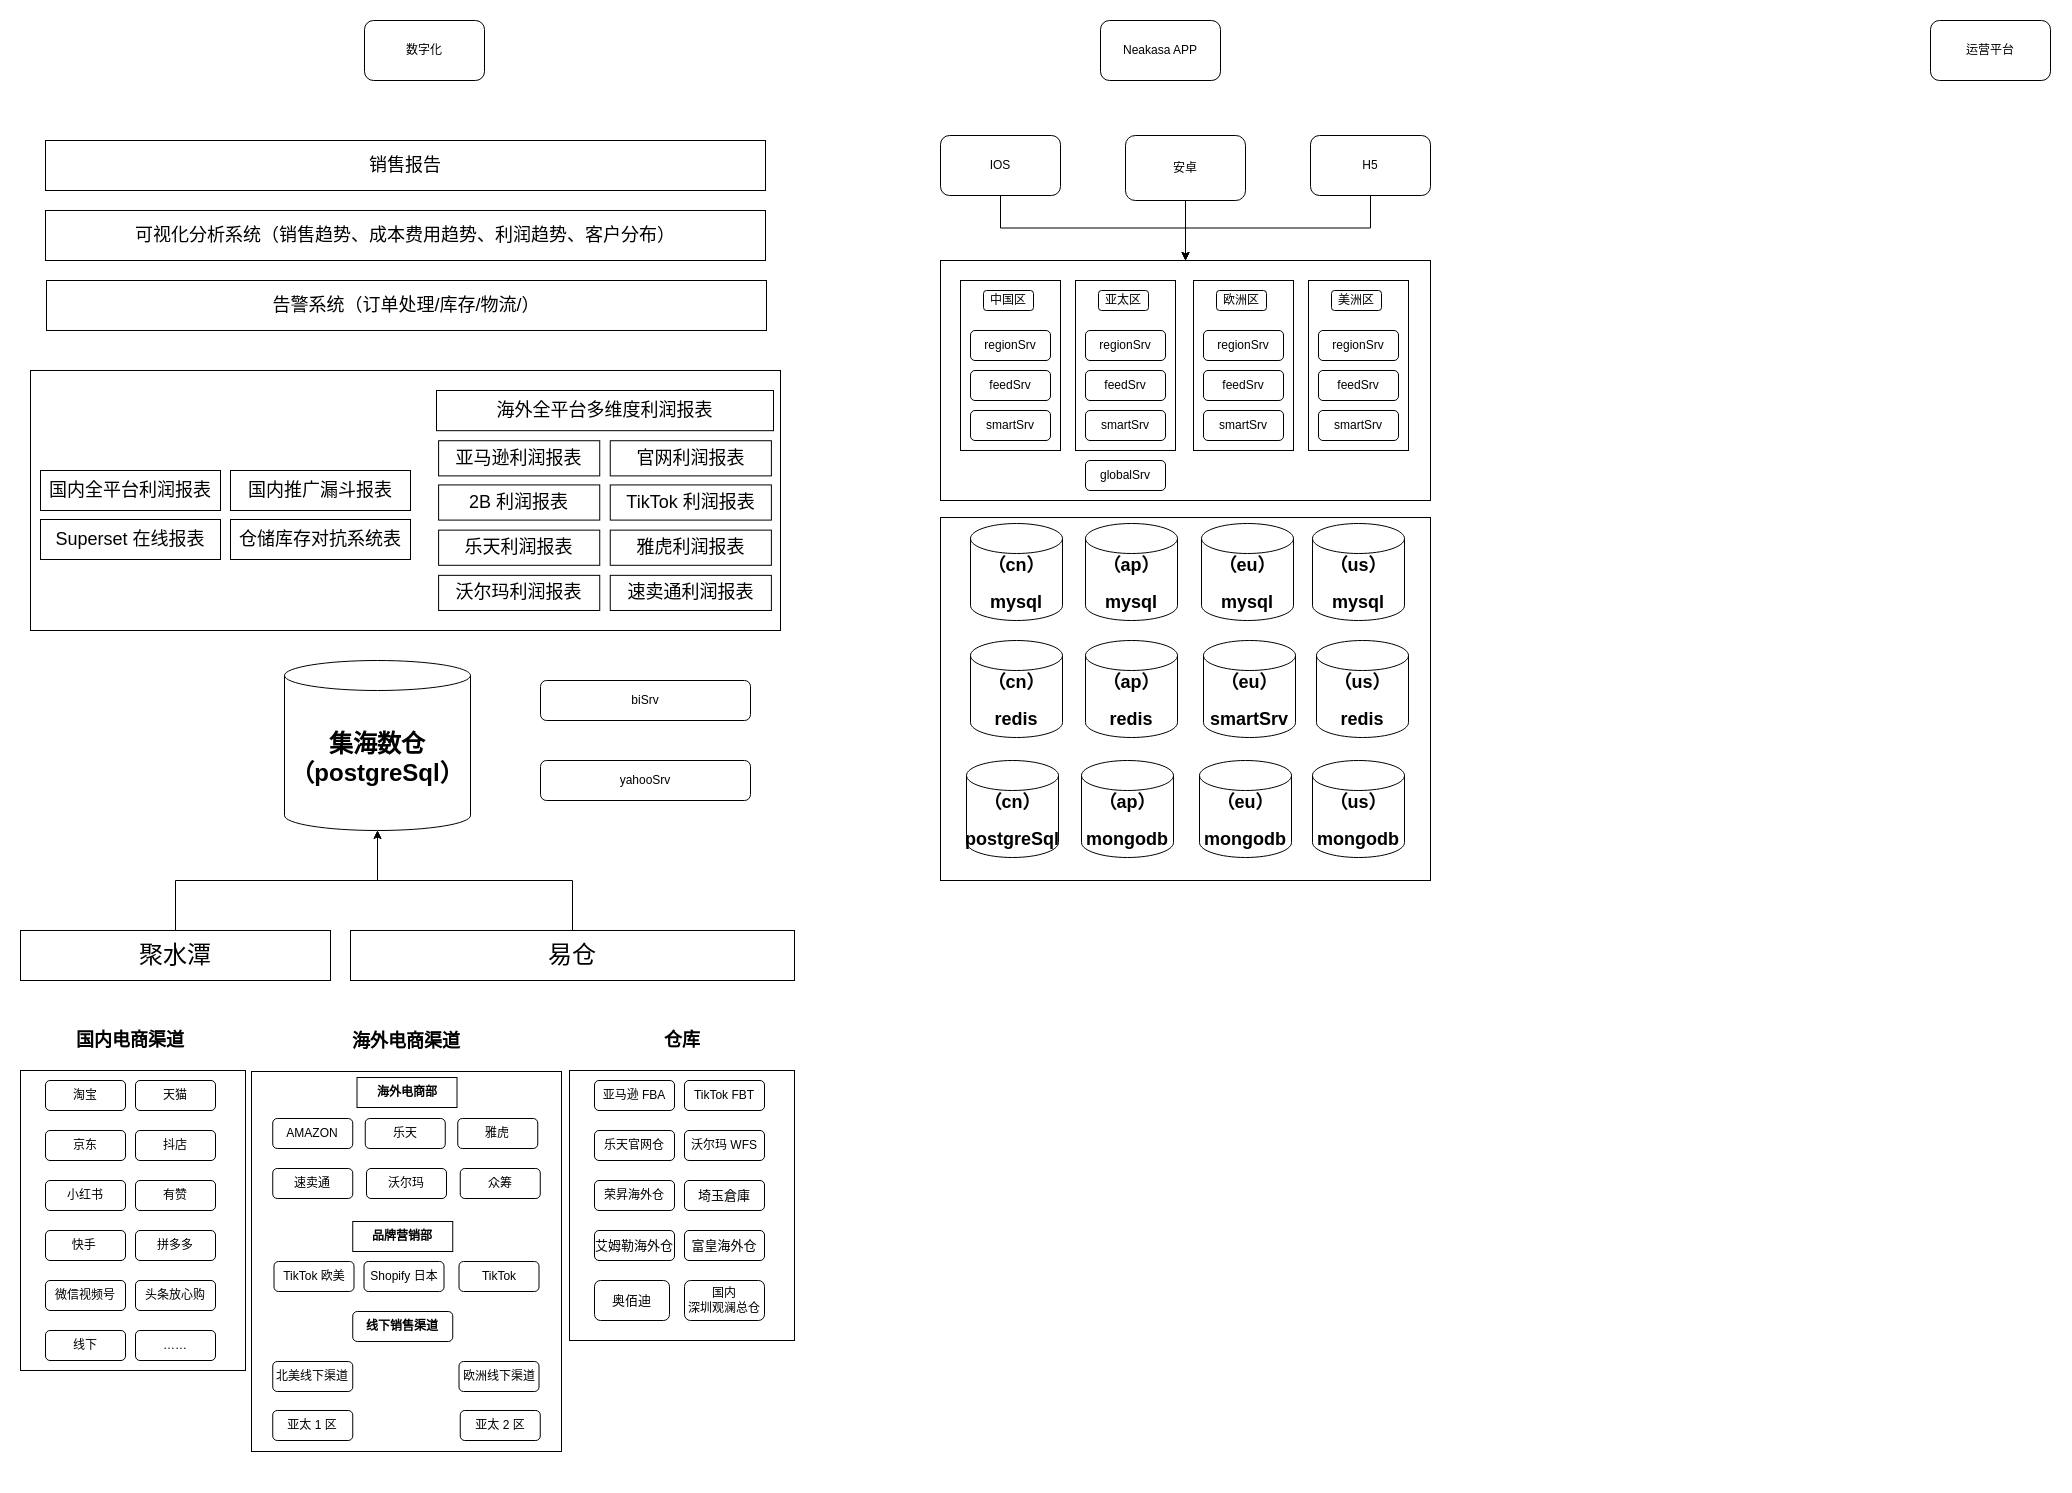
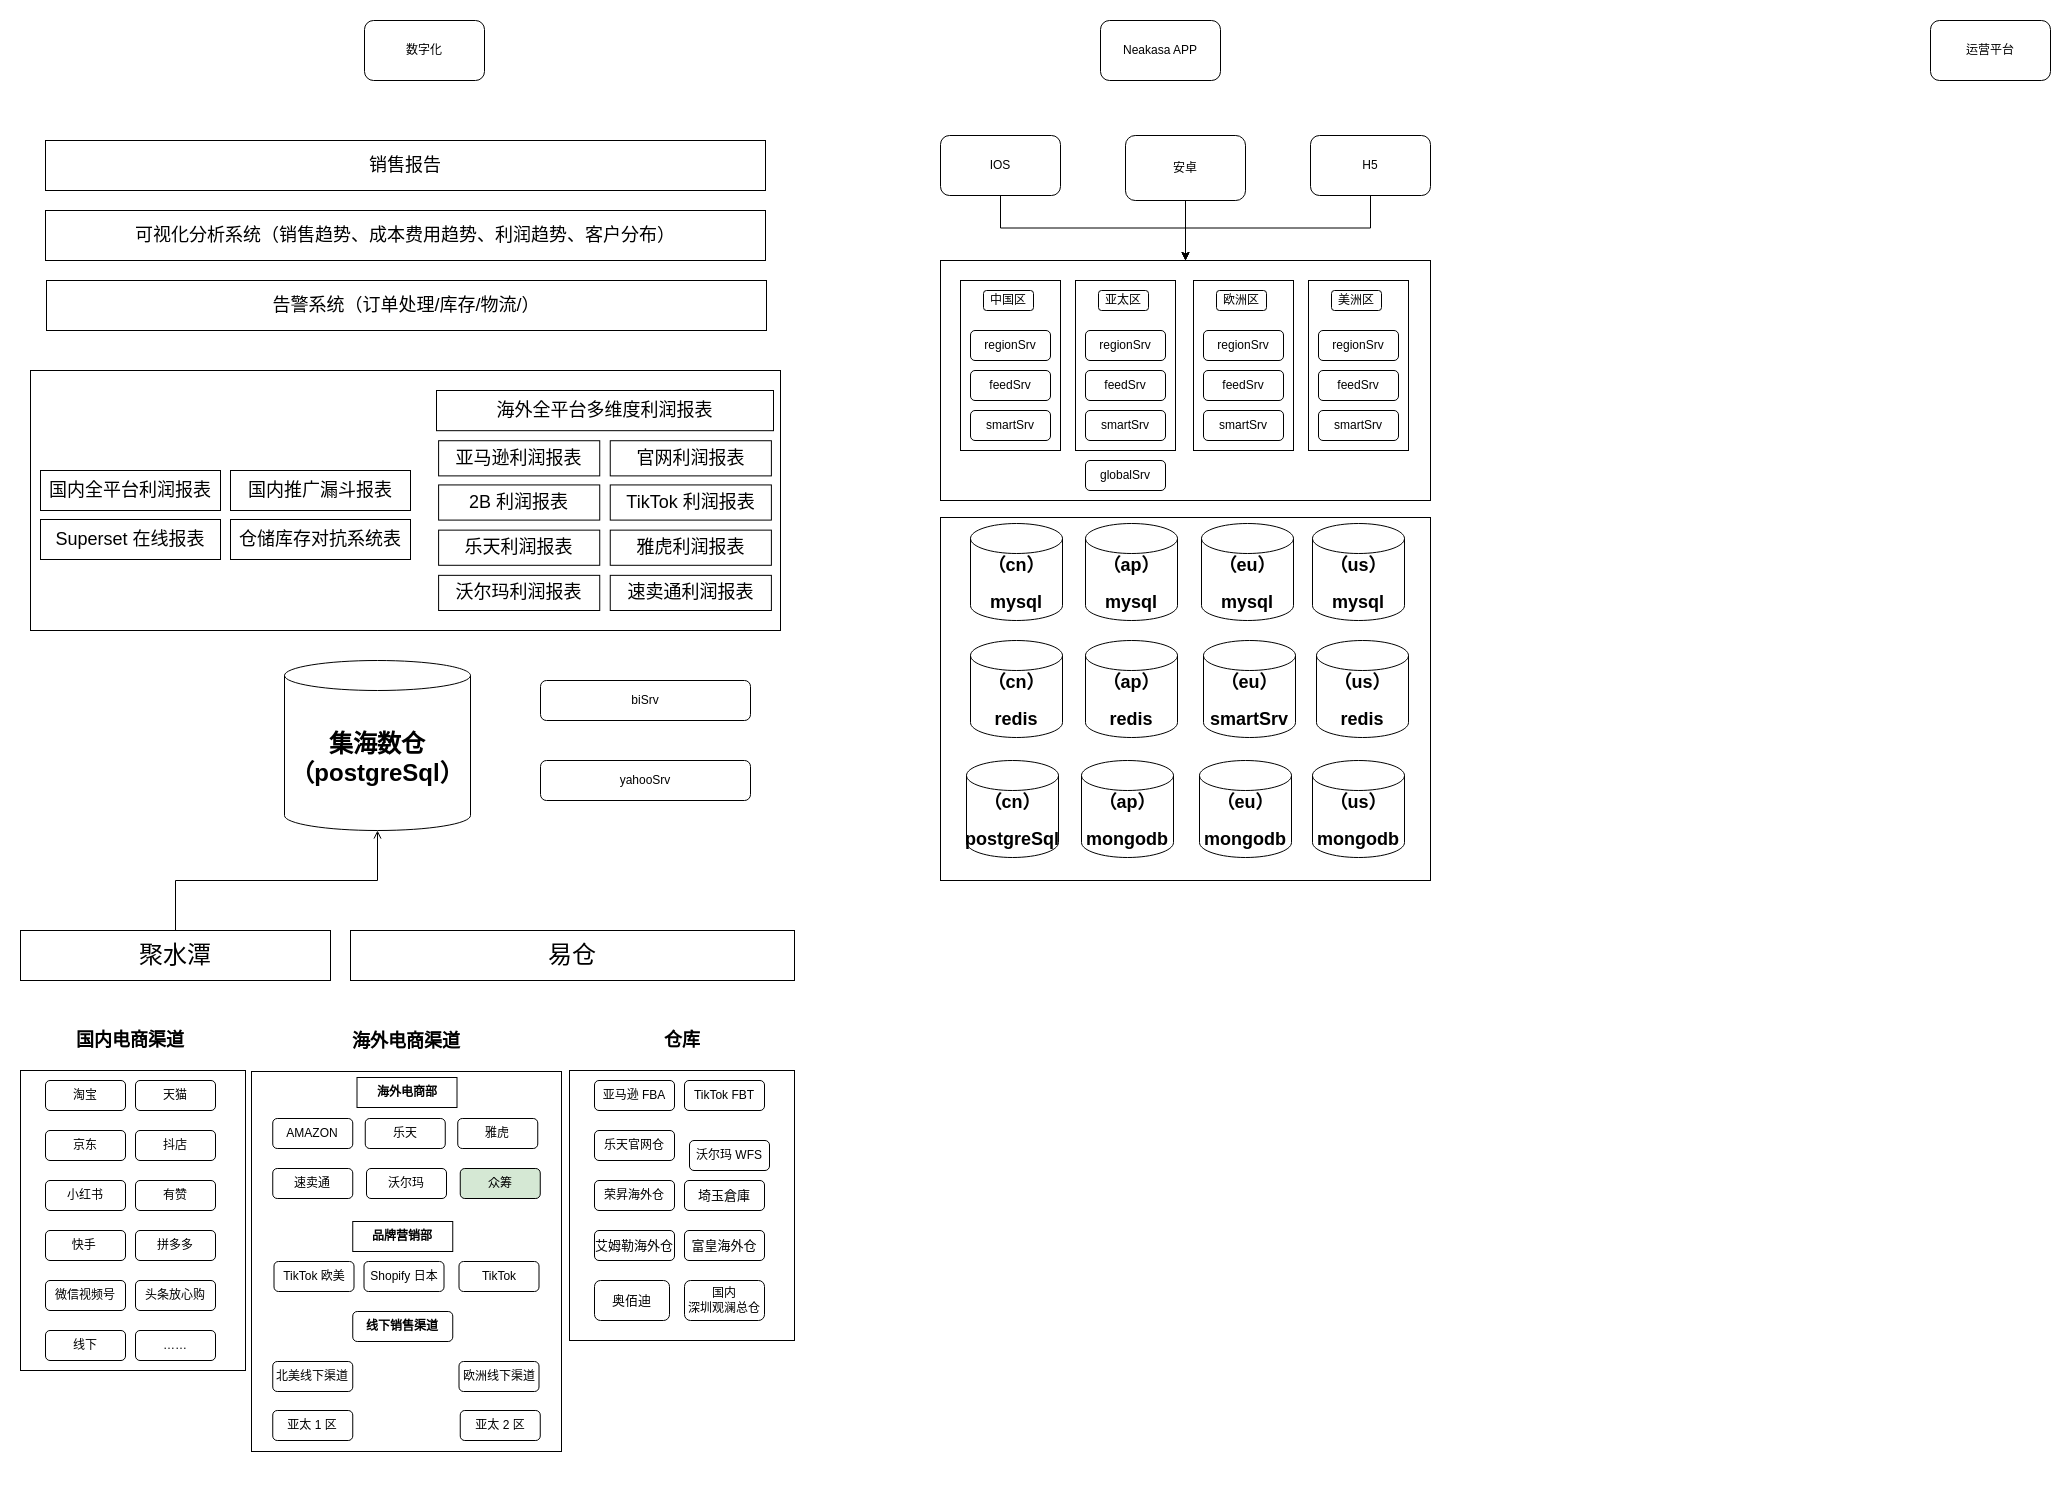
edge "易仓" -> "集海数仓 （postgreSql）": removed
node "沃尔玛 WFS": moved (725, 1146) -> (730, 1156)
node "众筹": fillcolor #ffffff -> #d5e8d4
